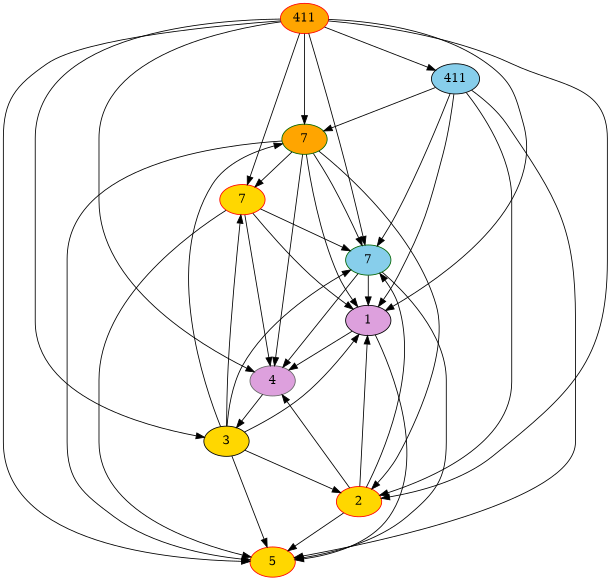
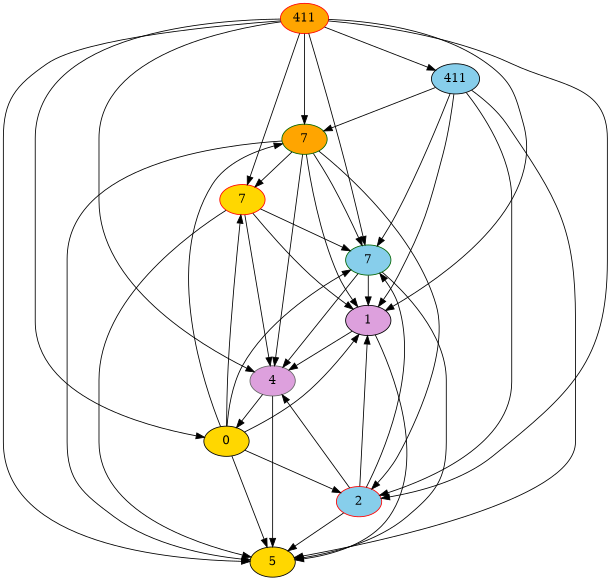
node "3": label "3" -> "0"
edge "4" -> "5": added
node "2": fillcolor gold -> skyblue
node "5": color red -> black
